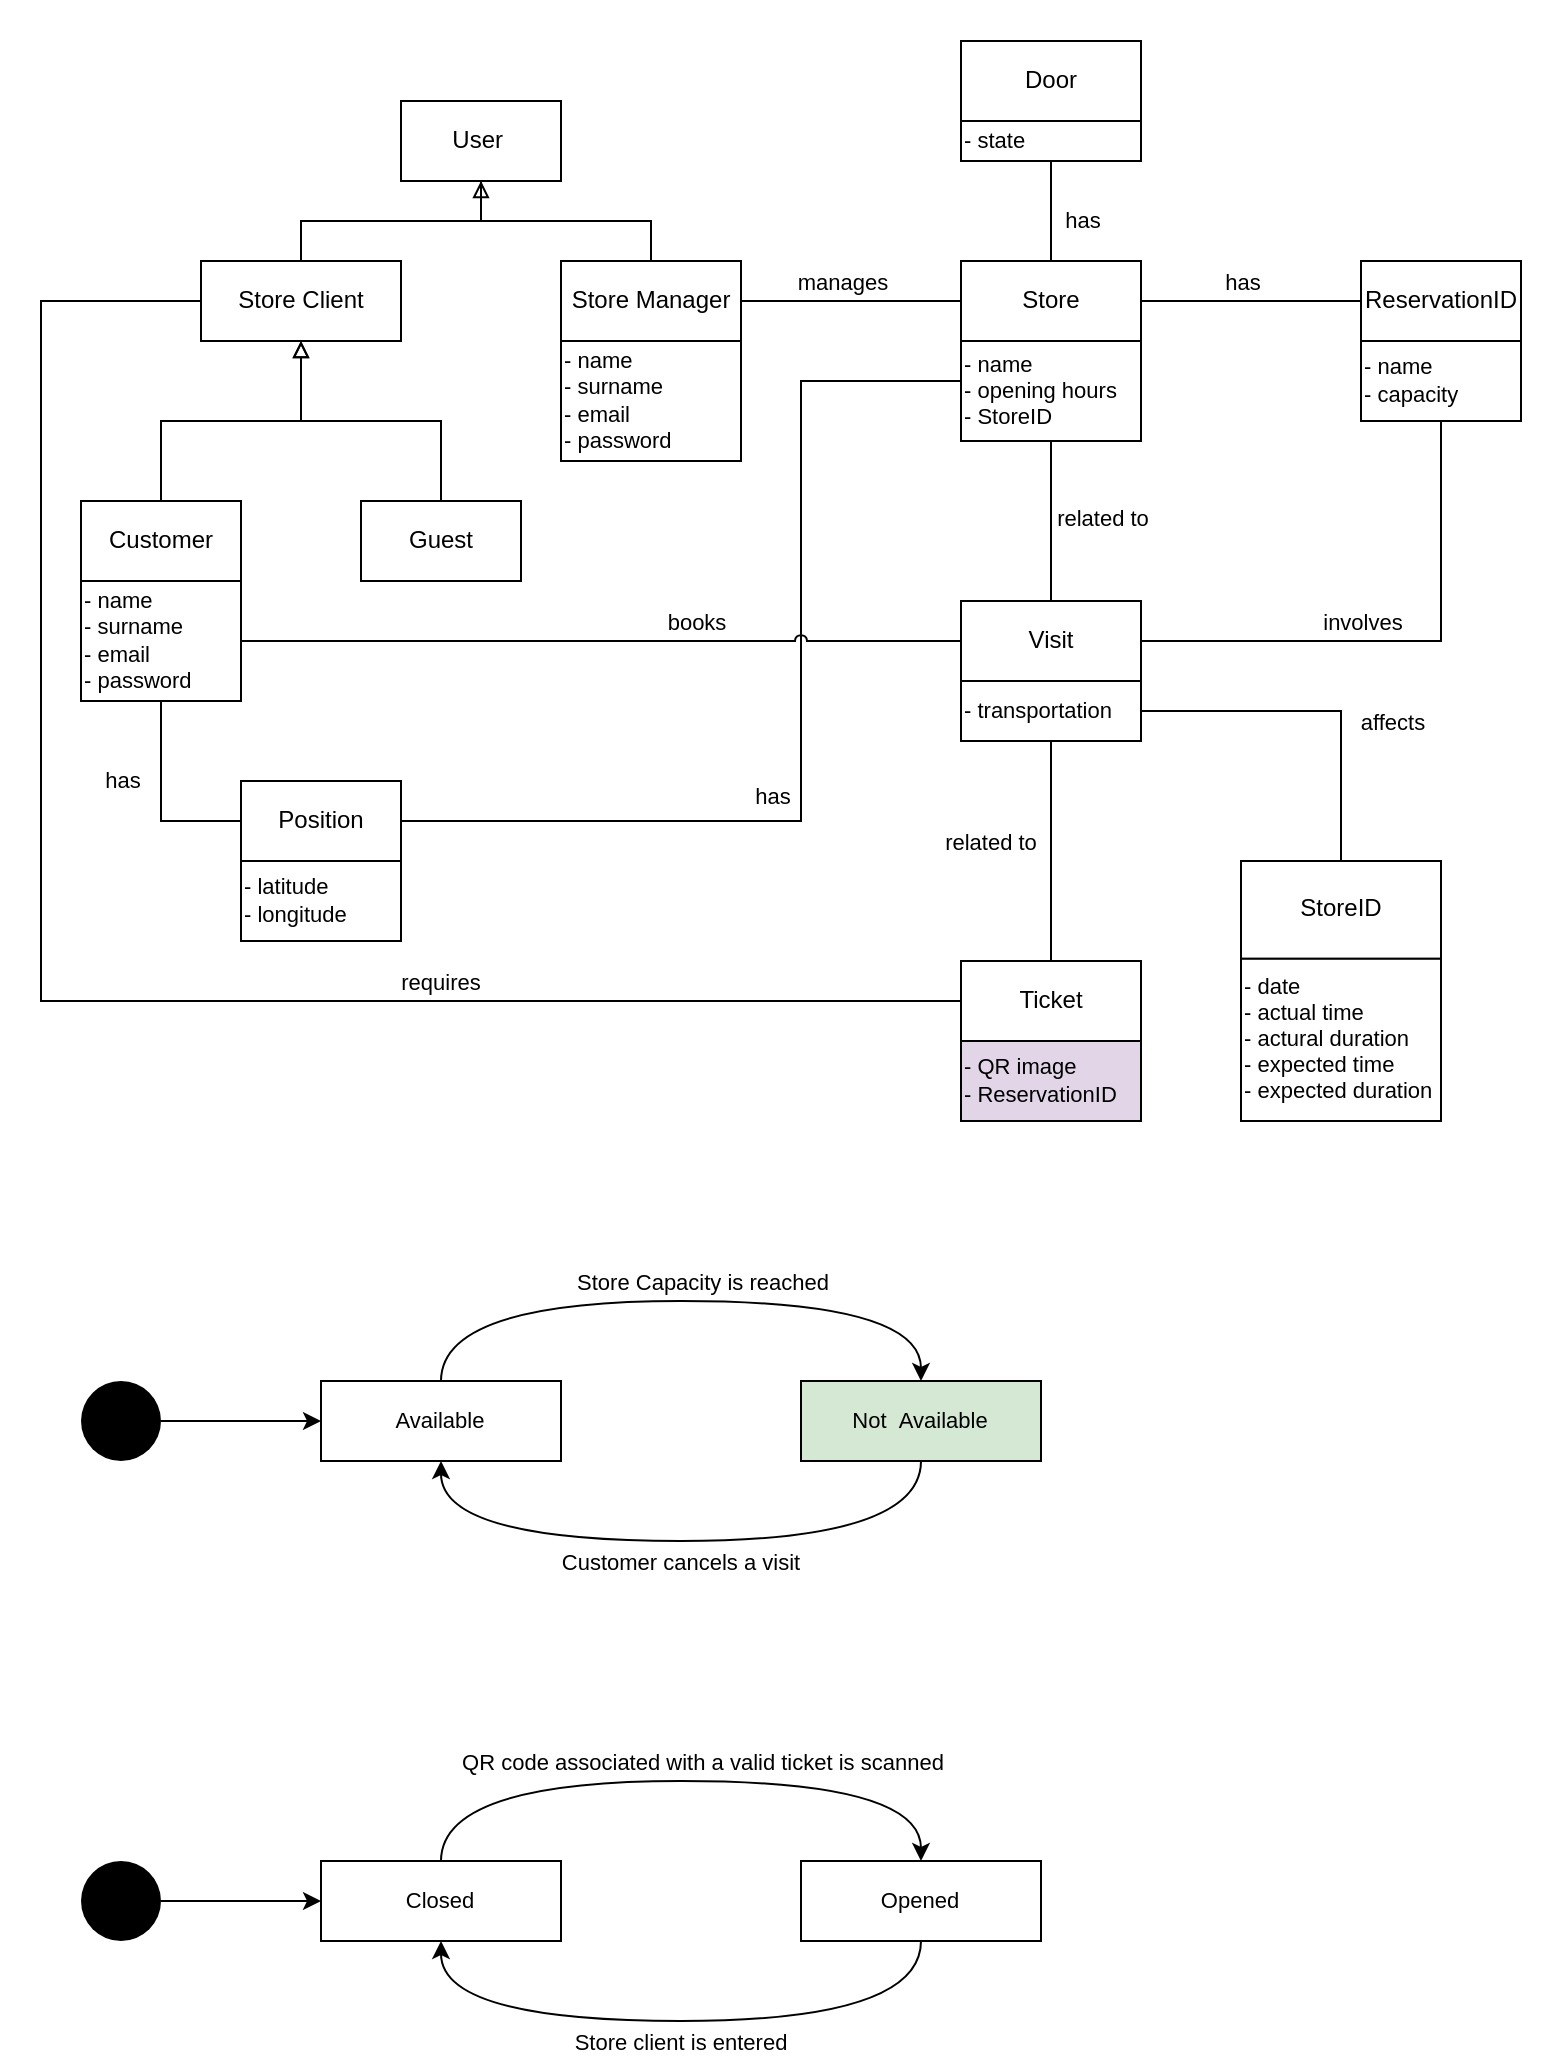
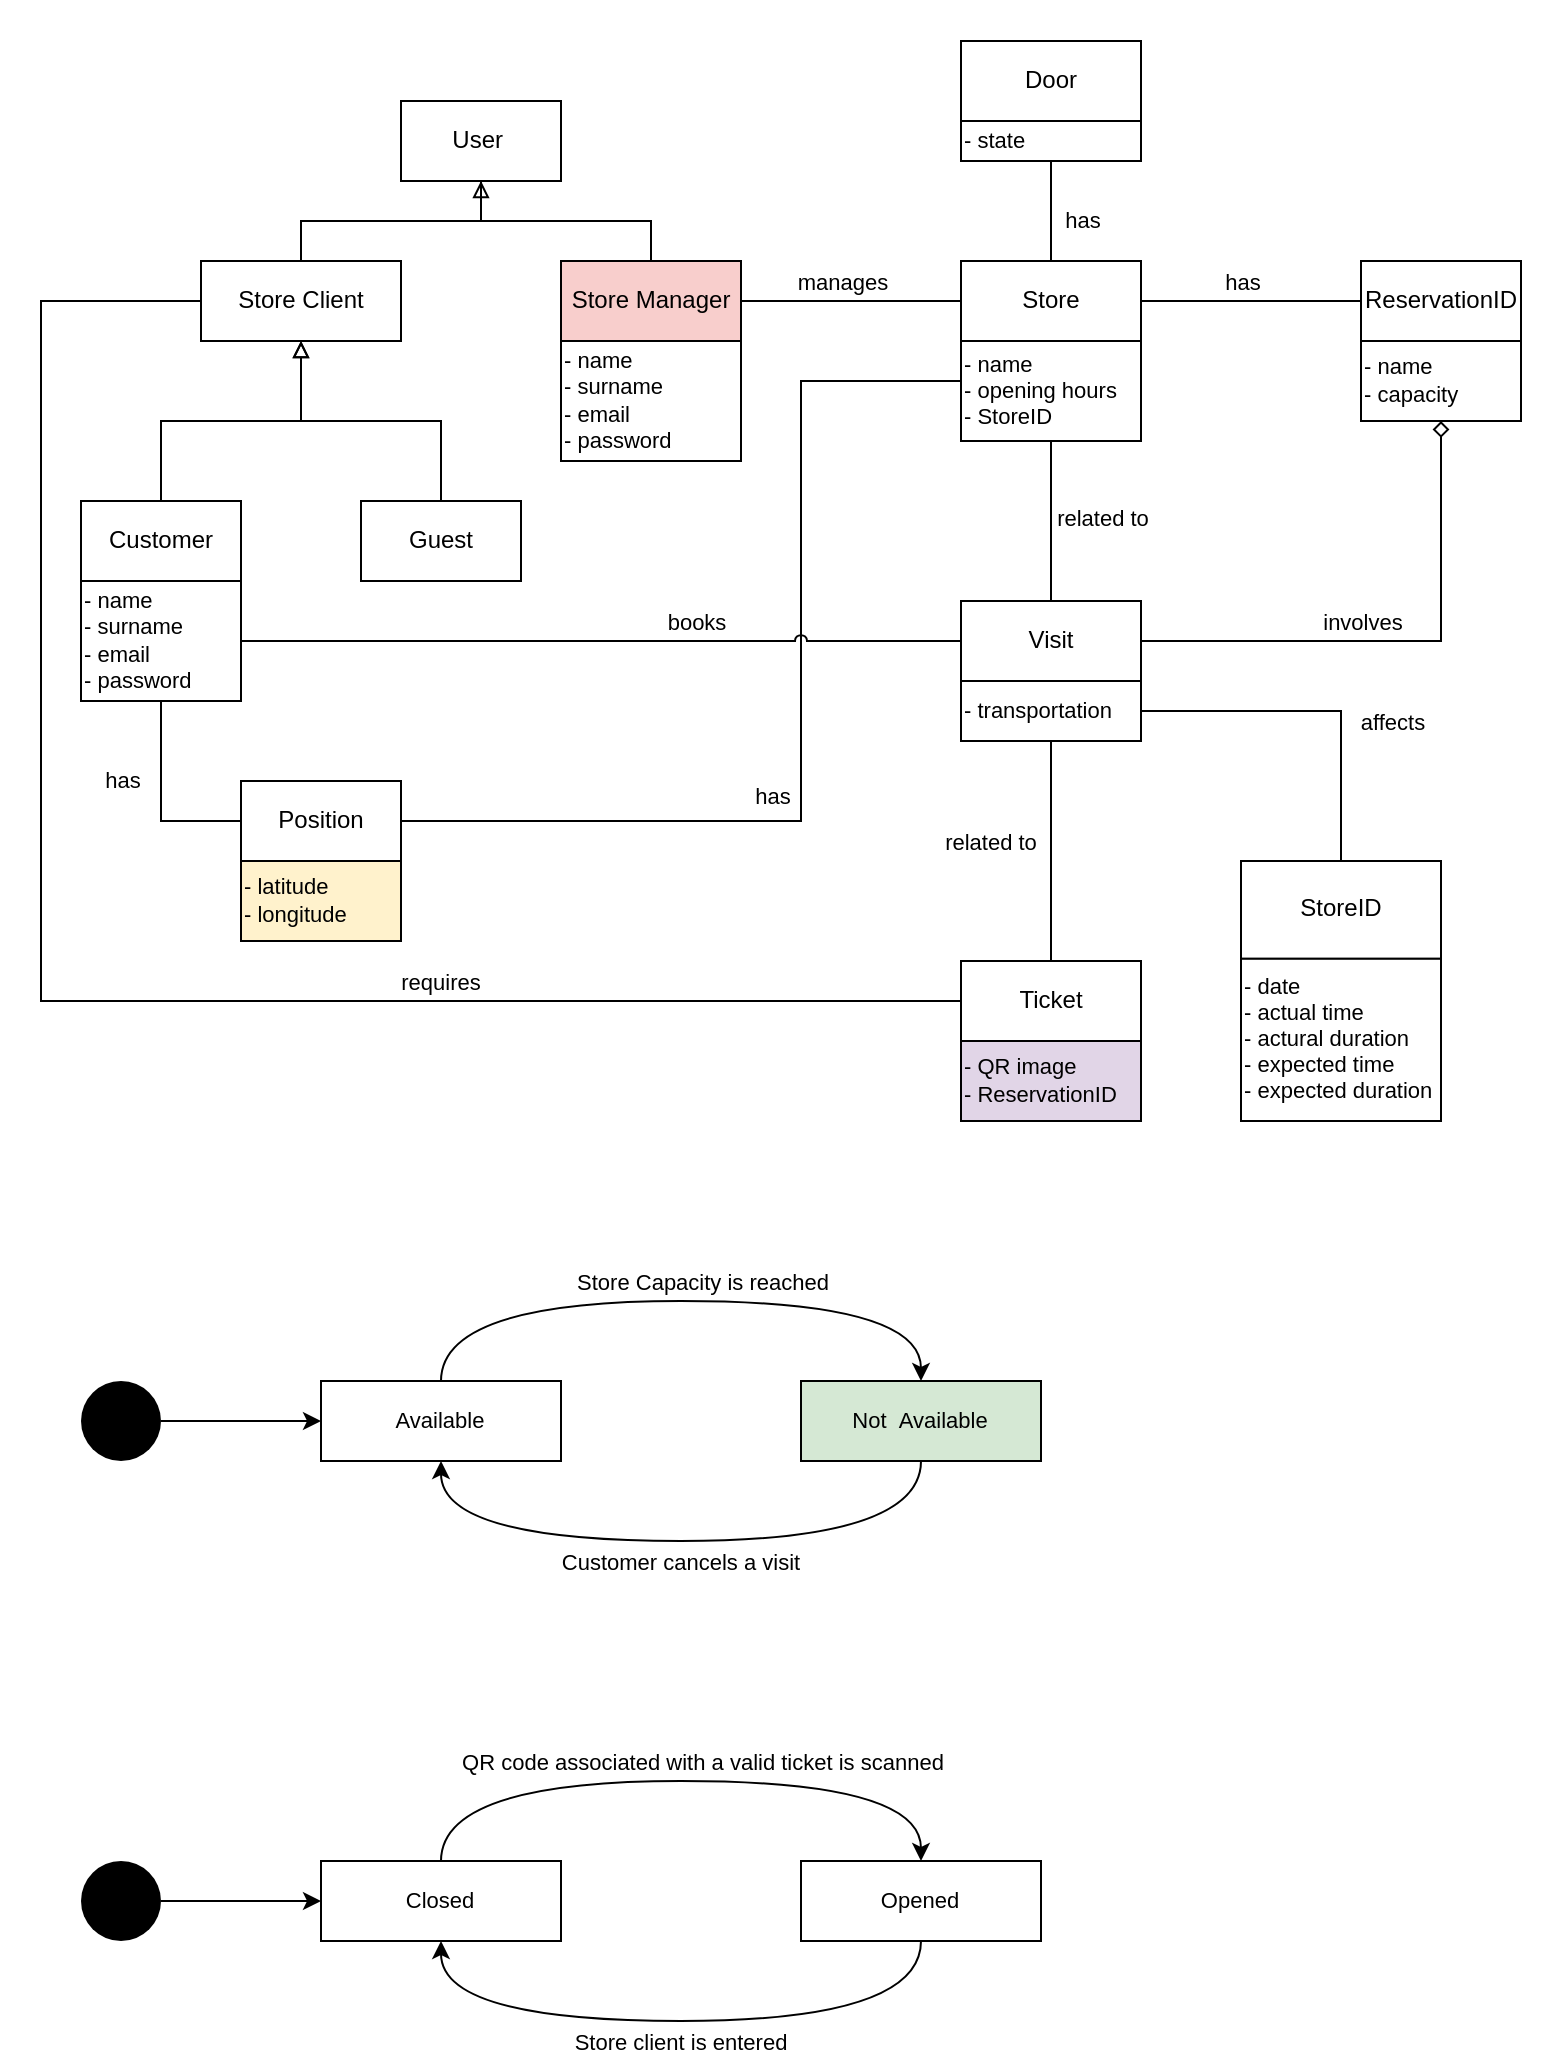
node "Store Manager": fillcolor #ffffff -> #f8cecc
edge "- name - capacity" -- "Visit": arrowhead none -> diamond
node "- latitude - longitude": fillcolor #ffffff -> #fff2cc
